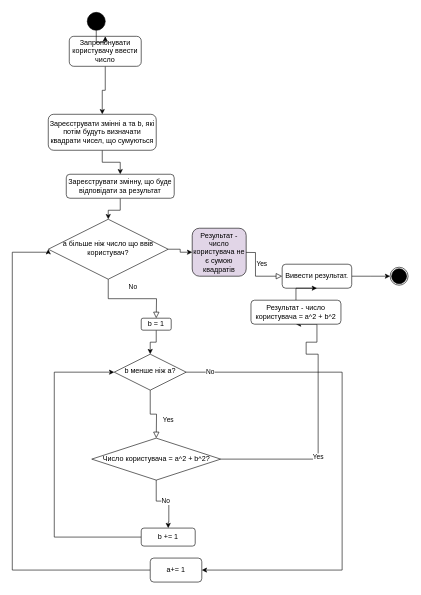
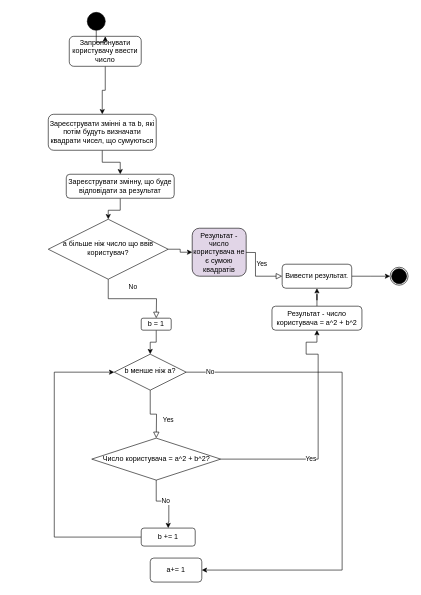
node "Результат - число користувача = a^2 + b^2": moved (296, 312) -> (317, 318)
edge "a+= 1" -> "a більше ніж число що ввів користувач?": removed
